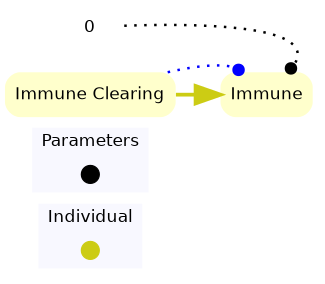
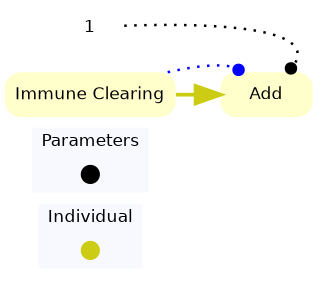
node "0": label "0" -> "1"
node "Immune": label "Immune" -> "Add"
